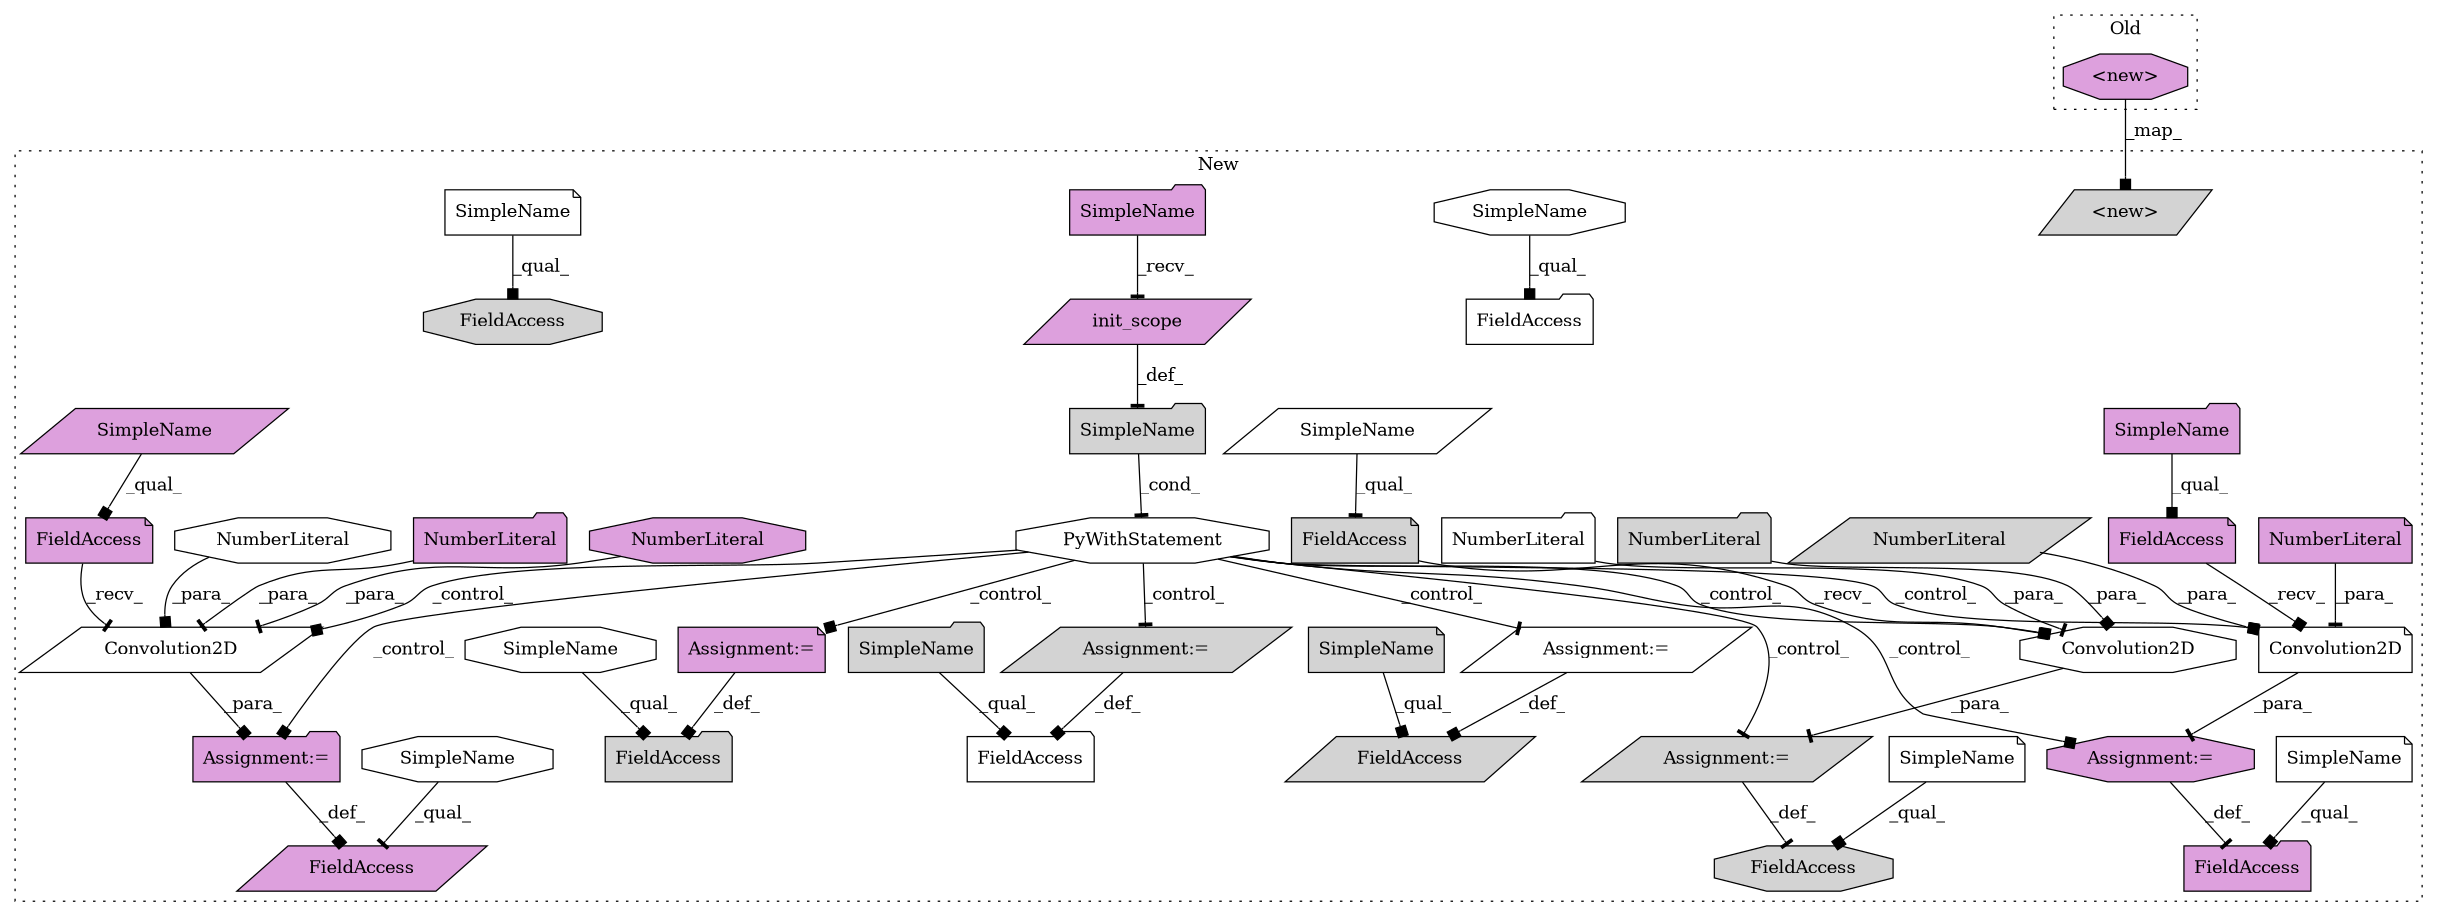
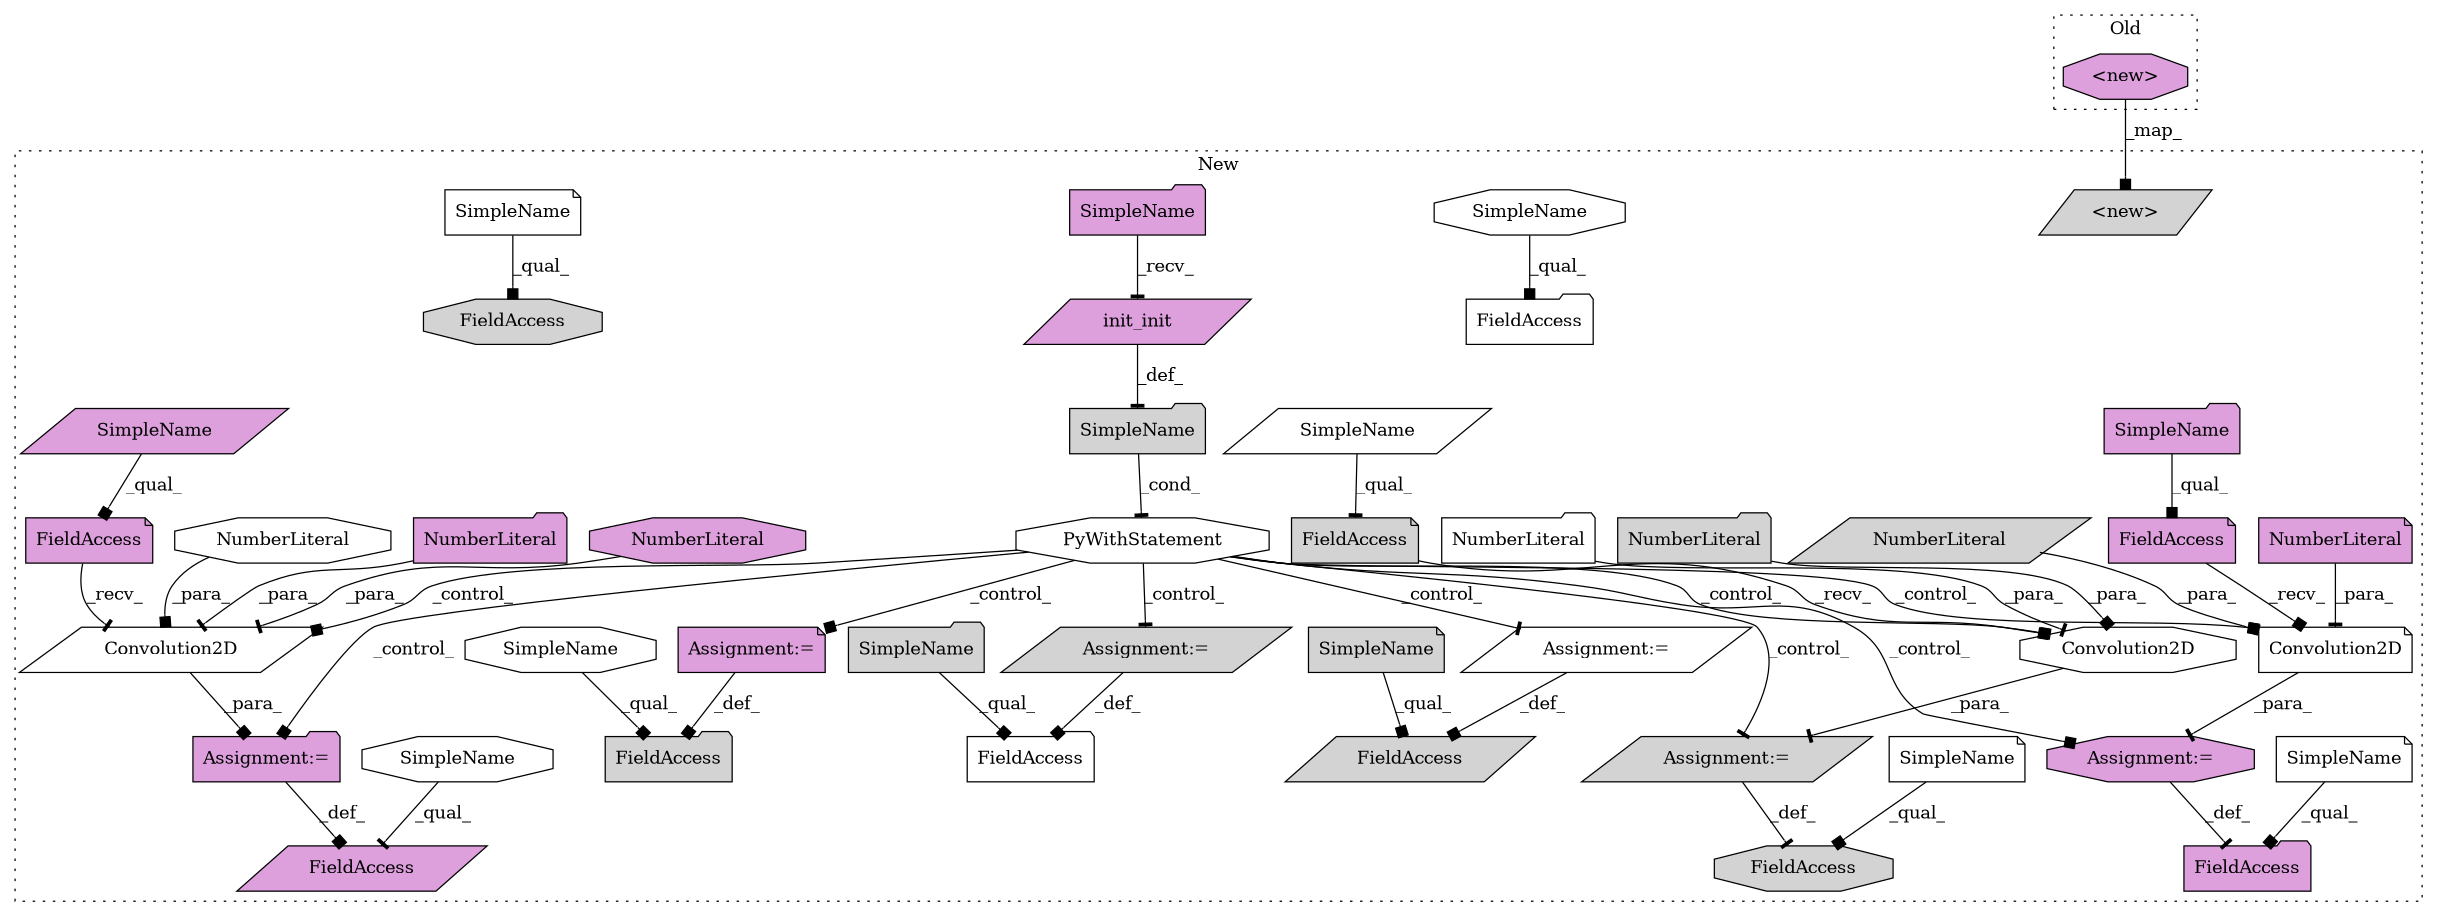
node "init_scope": label "init_scope" -> "init_init"
